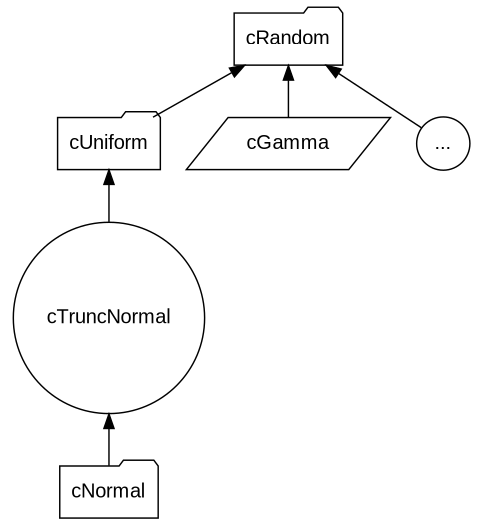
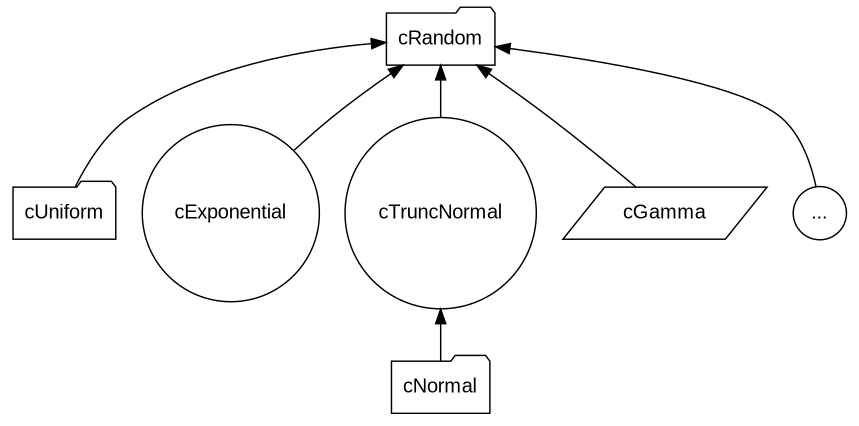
edge "cTruncNormal" -> "cUniform": now "cTruncNormal" -> "cRandom"
node "cExponential": added
